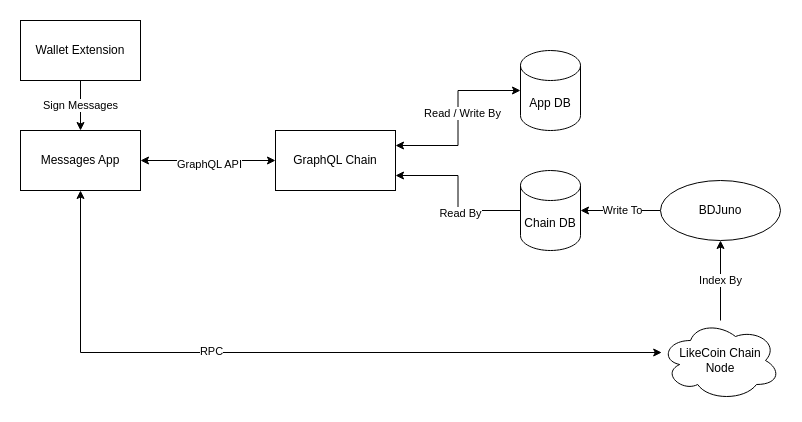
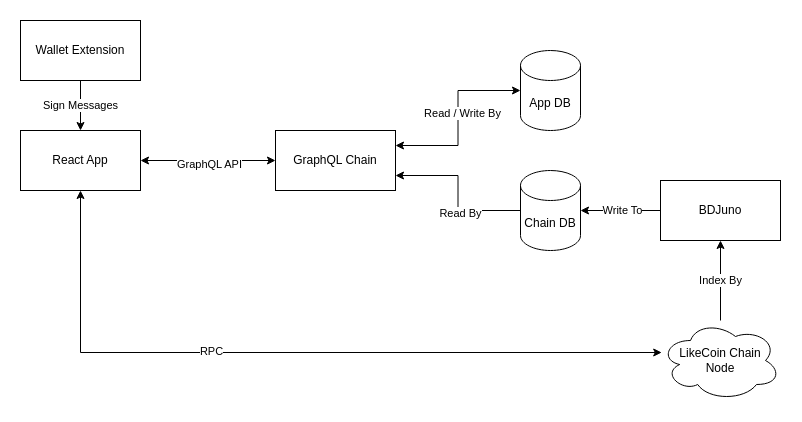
node "Messages App": label "Messages App" -> "React App"
node "BDJuno": shape ellipse -> rectangle
